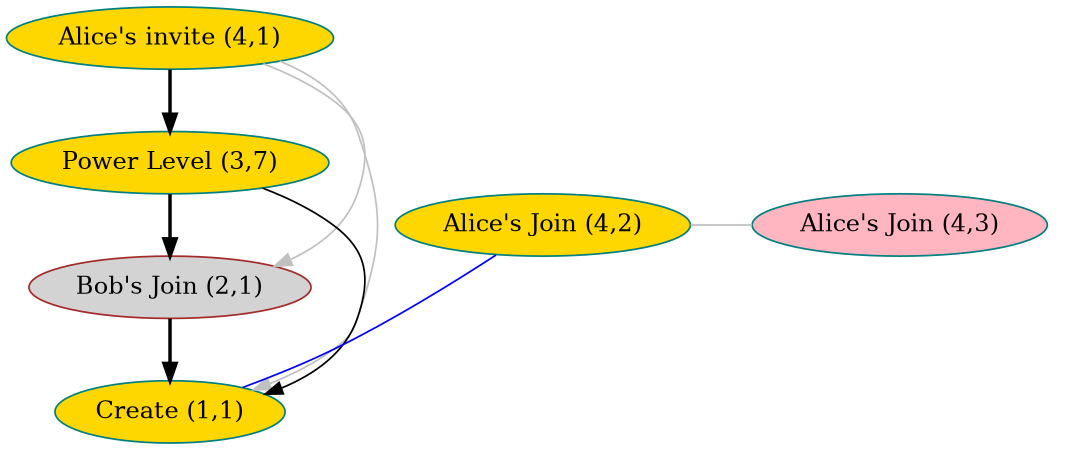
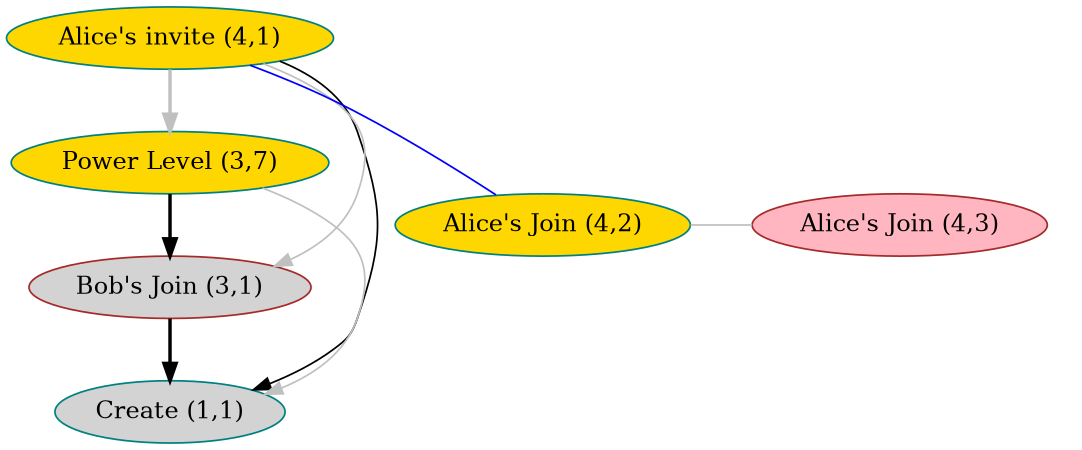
edge "Alice's invite (4,1)" -> "Power Level (3,7)": color black -> grey
node "Alice's Join (4,3)": color teal -> brown
edge "Alice's invite (4,1)" -> "Create (1,1)": color grey -> black
edge "Power Level (3,7)" -> "Create (1,1)": color black -> grey
node "Bob's Join (2,1)": label "Bob's Join (2,1)" -> "Bob's Join (3,1)"
edge "Alice's Join (4,2)" -- "Create (1,1)": now "Alice's Join (4,2)" -- "Alice's invite (4,1)"
node "Create (1,1)": fillcolor gold -> lightgrey
